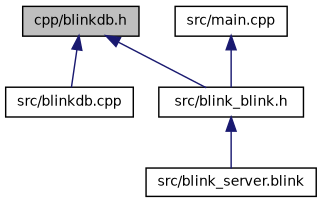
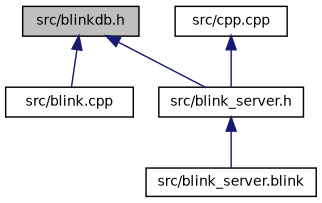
node "cpp/blinkdb.h": label "cpp/blinkdb.h" -> "src/blinkdb.h"
node "src/main.cpp": label "src/main.cpp" -> "src/cpp.cpp"
node "src/blinkdb.cpp": label "src/blinkdb.cpp" -> "src/blink.cpp"
node "src/blink_blink.h": label "src/blink_blink.h" -> "src/blink_server.h"
